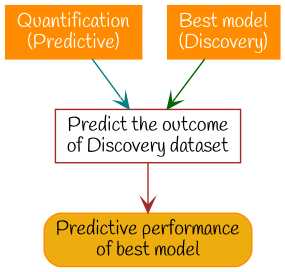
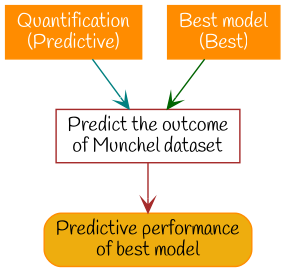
node "Best model (Discovery)": label "Best model (Discovery)" -> "Best model (Best)"
node "Predict the outcome of Discovery dataset": label "Predict the outcome of Discovery dataset" -> "Predict the outcome of Munchel dataset"
